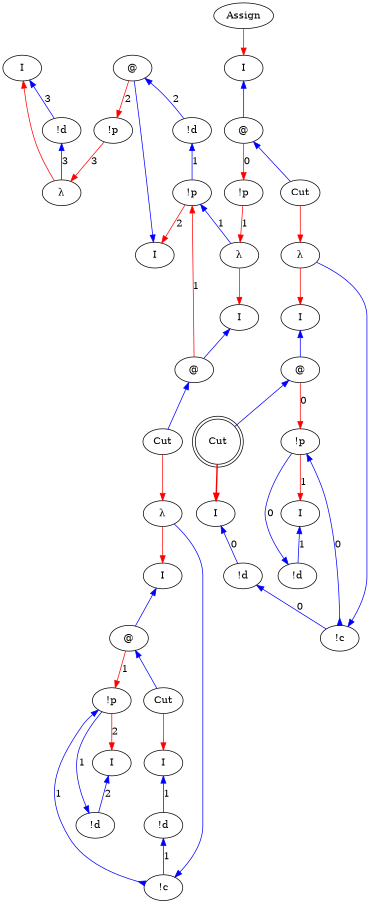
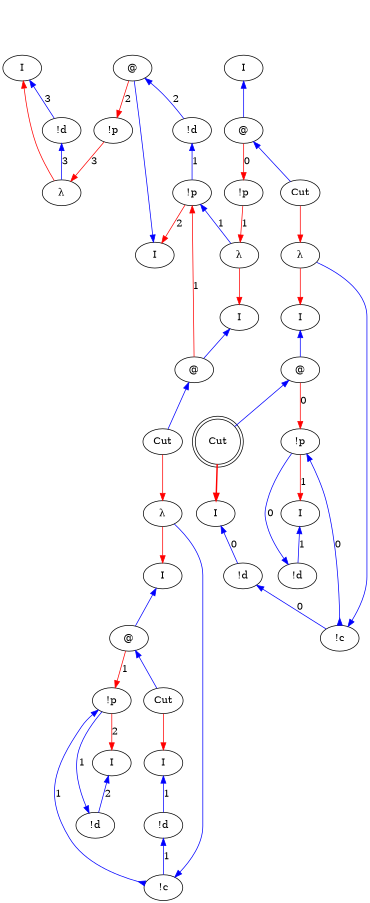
node "Assign": removed
